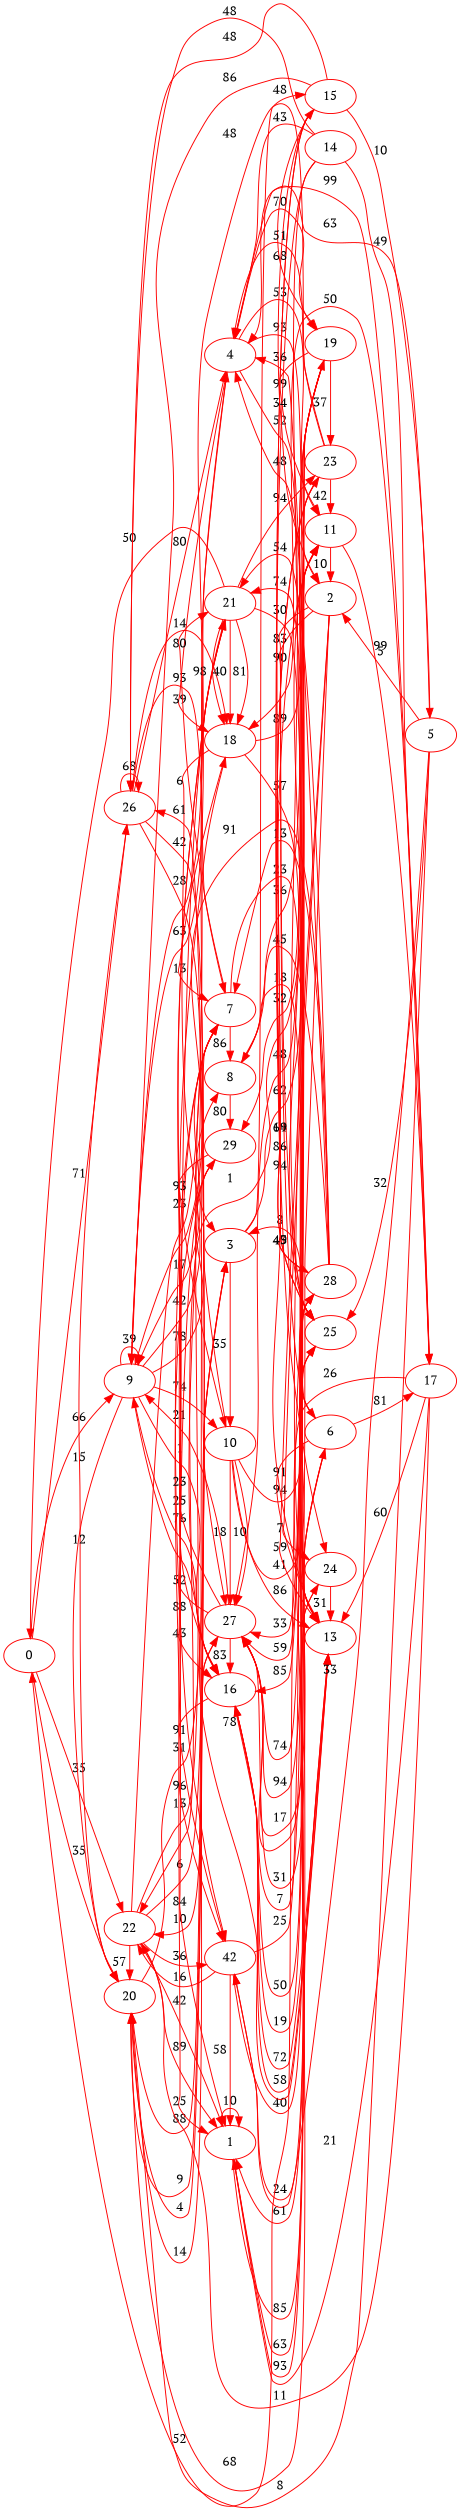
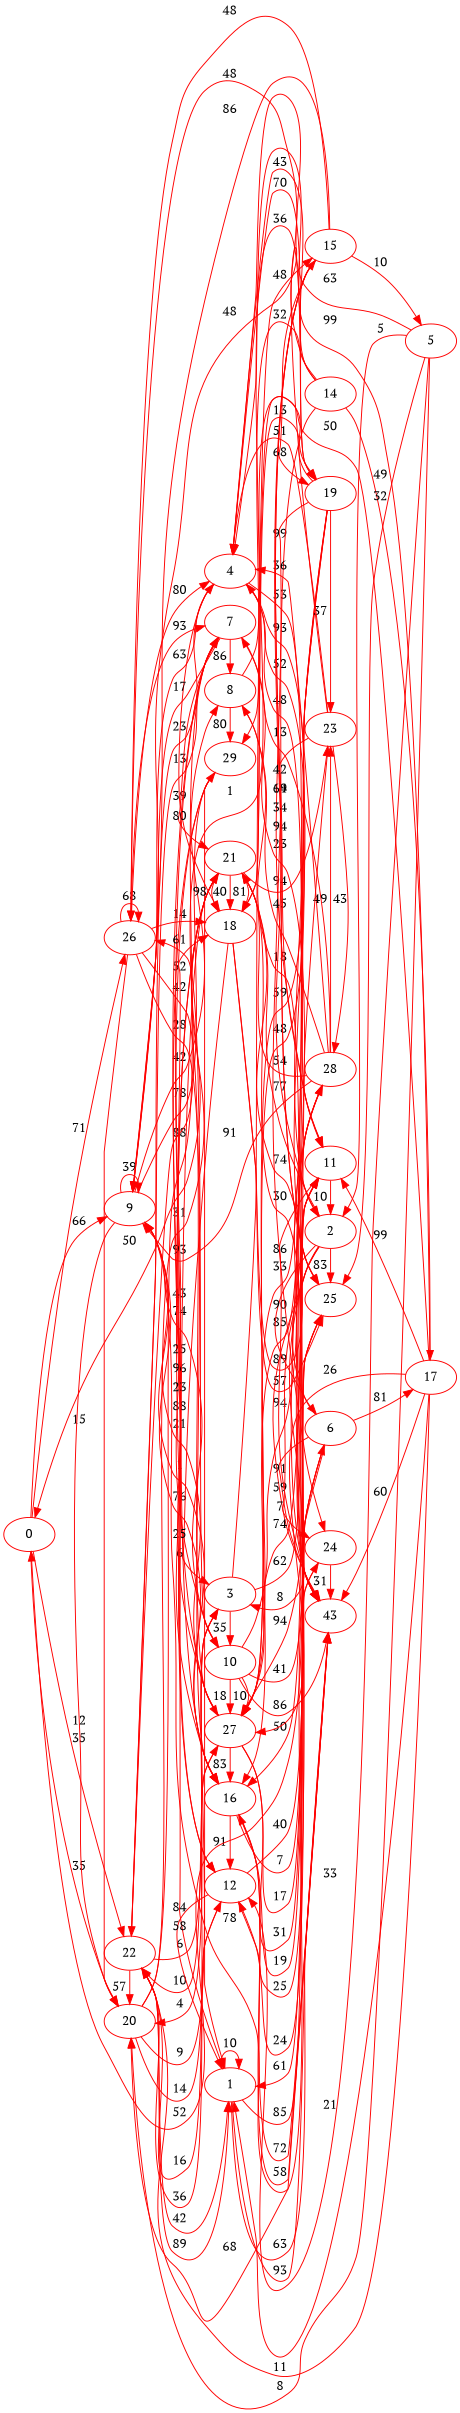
edge "18" -> "7": now "18" -> "19"
edge "11" -> "17": reversed
edge "2" -> "21": added, label "77"
node "13": label "13" -> "43"
node "42": label "42" -> "12"
